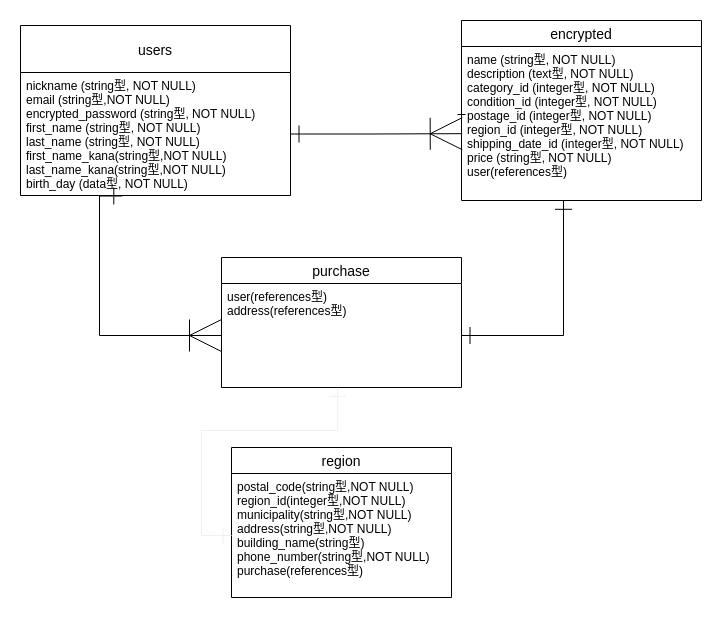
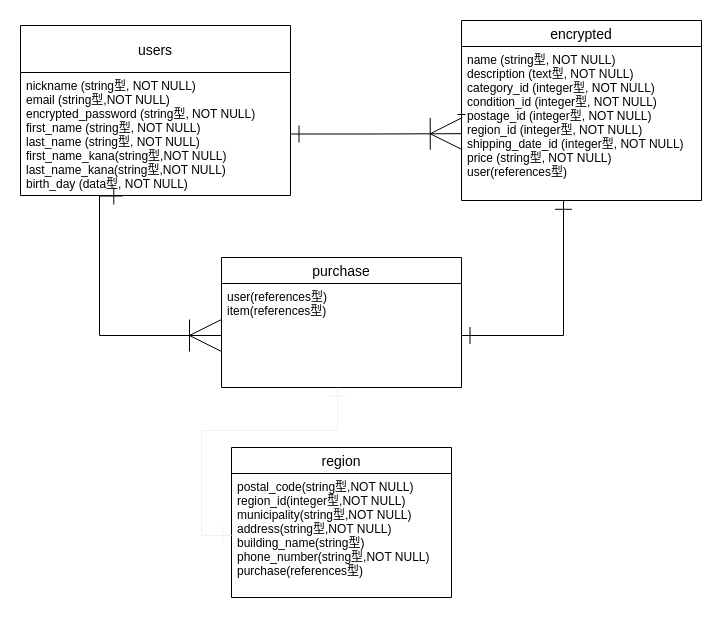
node "user(references型) address(references型)": label "user(references型) address(references型)" -> "user(references型) item(references型)"
